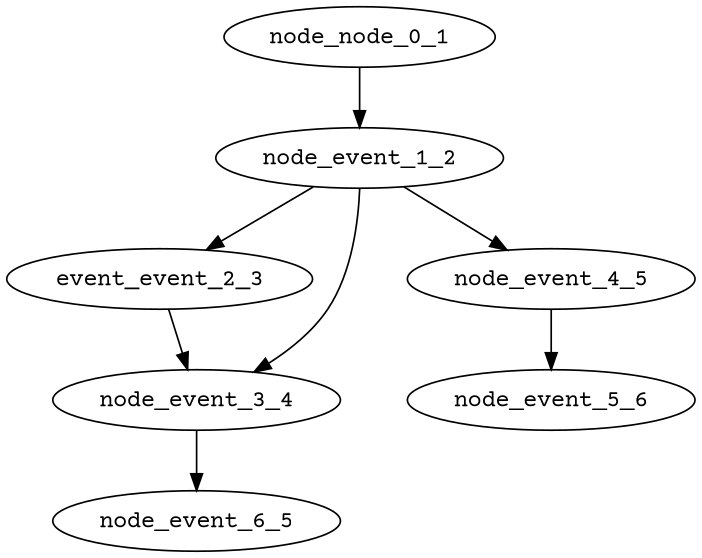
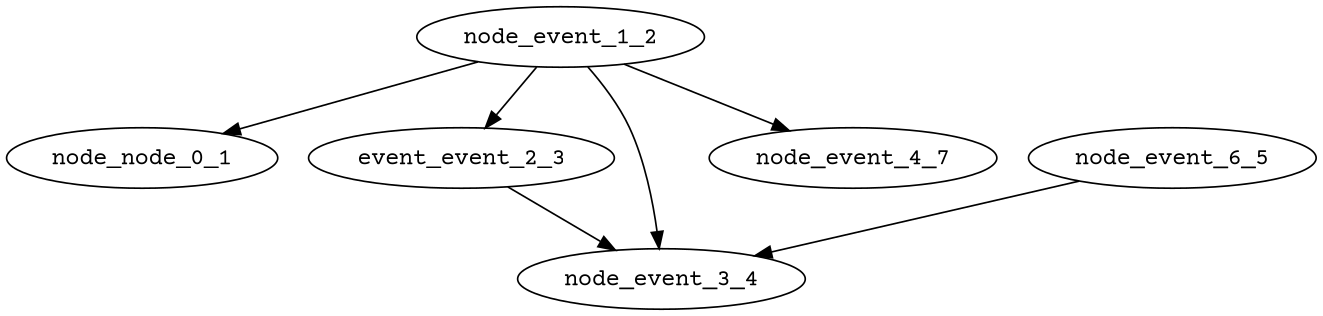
edge "node_node_0_1" -> "node_event_1_2": reversed
node "node_event_4_5": label "node_event_4_5" -> "node_event_4_7"
node "node_event_5_6": removed
edge "node_event_3_4" -> "node_event_6_5": reversed
